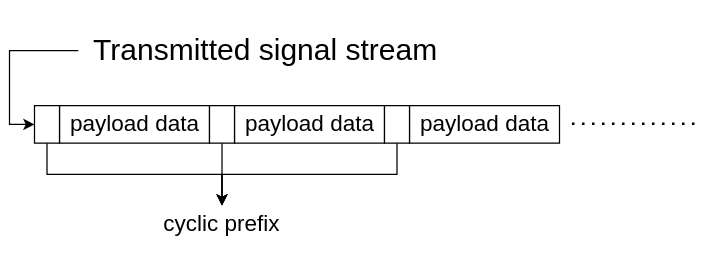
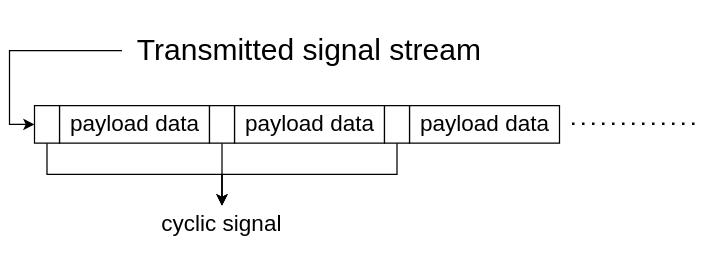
node "Transmitted signal stream": moved (266, 51) -> (309, 51)
node "cyclic prefix": label "cyclic prefix" -> "cyclic signal"
